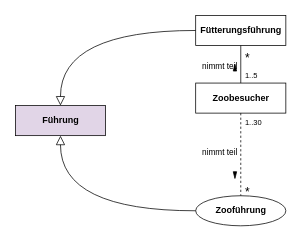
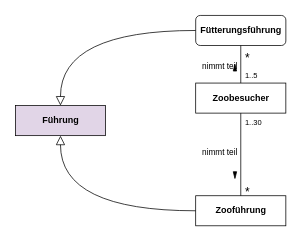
node "Fütterungsführung": shape rectangle -> rounded rectangle
edge "Zoobesucher" -- "Zooführung": style dashed -> solid
node "Zooführung": shape ellipse -> rectangle
